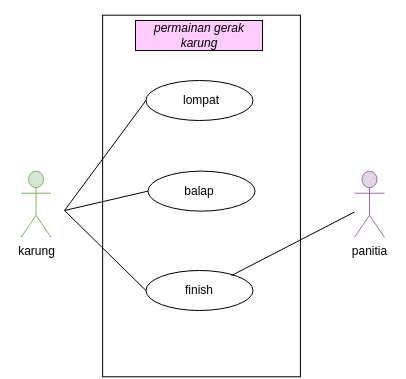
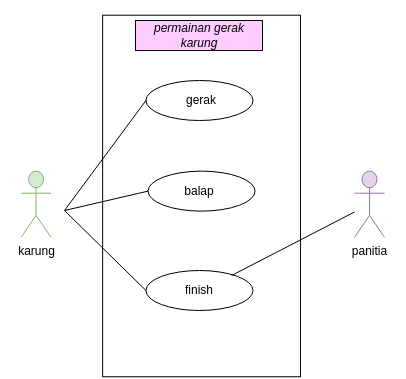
node "lompat": label "lompat" -> "gerak"
